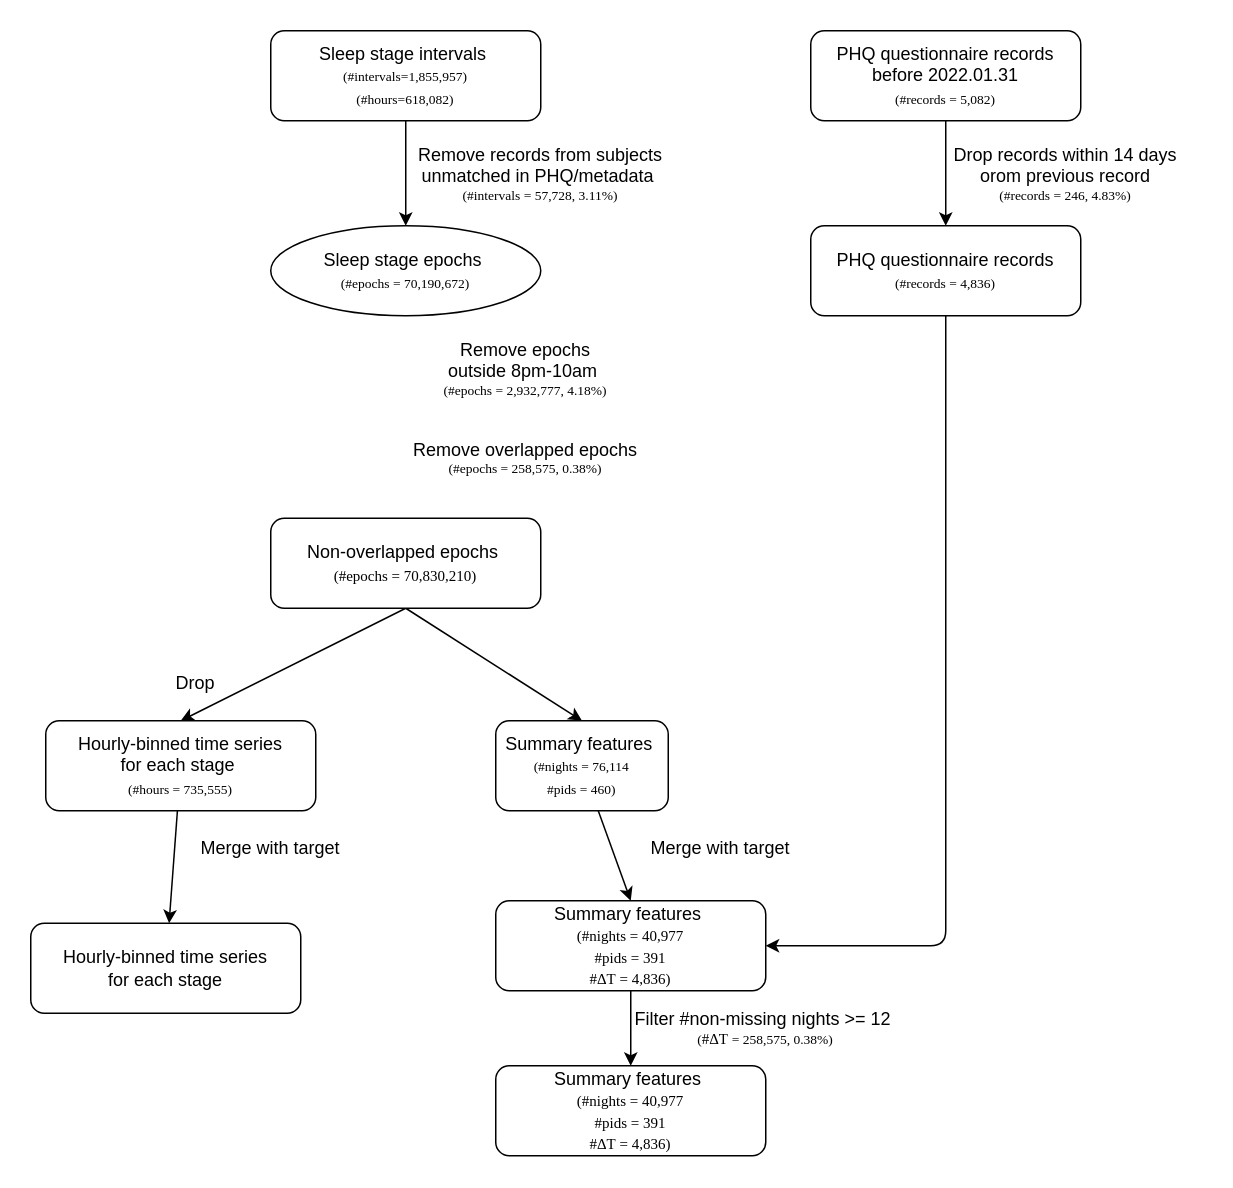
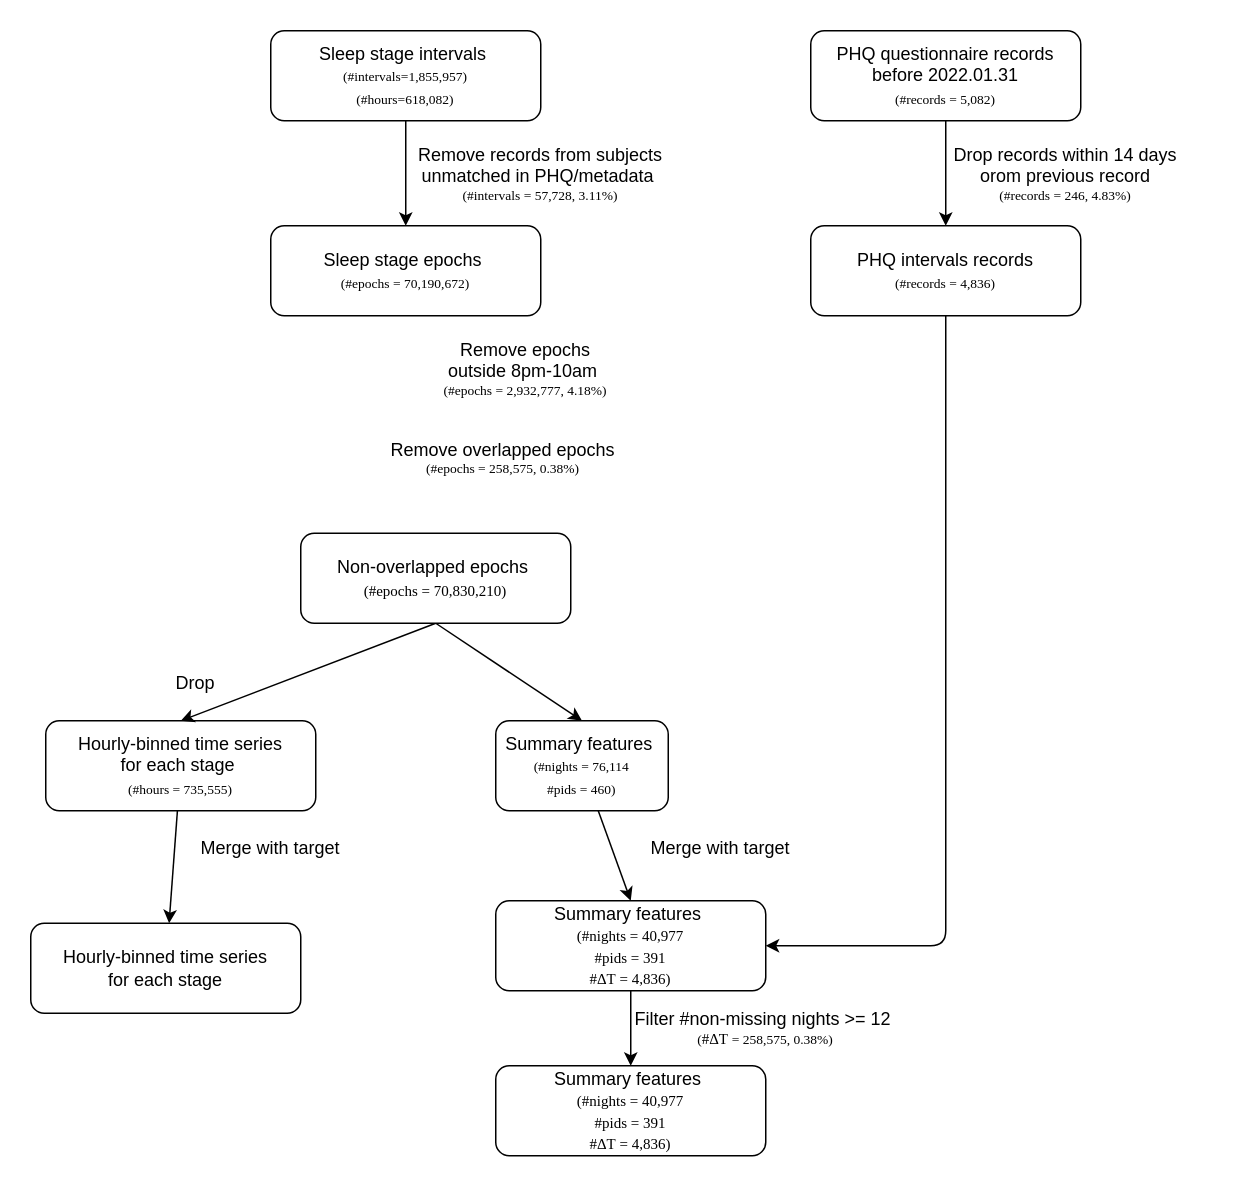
node "Sleep stage epochs (#epochs = 70,190,672)": shape ellipse -> rounded rectangle
node "PHQ questionnaire records (#records = 4,836)": label "PHQ questionnaire records (#records = 4,836)" -> "PHQ intervals records (#records = 4,836)"
node "Remove overlapped epochs(#epochs = 258,575, 0.38%)": moved (526, 458) -> (503, 458)
node "Non-overlapped epochs (#epochs = 70,830,210)": moved (406, 563) -> (436, 578)
